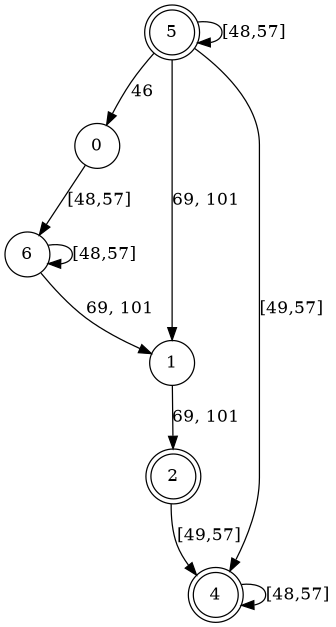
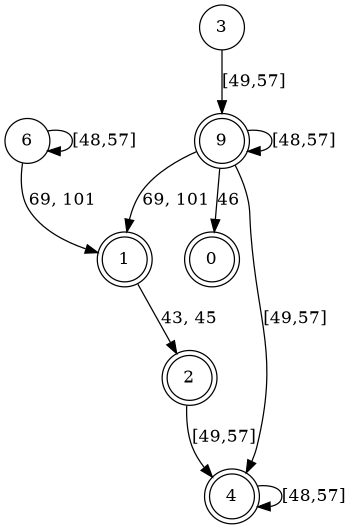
node "3": added
node "5": label "5" -> "9"
node "0": shape circle -> doublecircle
edge "0" -> "6": removed, label "[48,57]"
node "1": shape circle -> doublecircle
edge "1" -> "2": label "69, 101" -> "43, 45"
